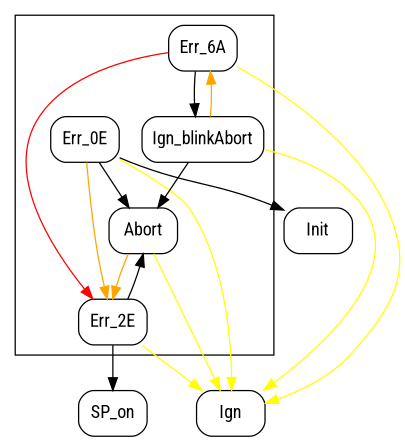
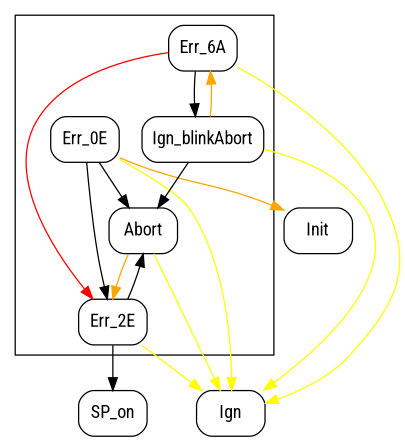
edge "Err_0E" -> "Init": color black -> orange
edge "Err_0E" -> "Err_2E": color orange -> black
